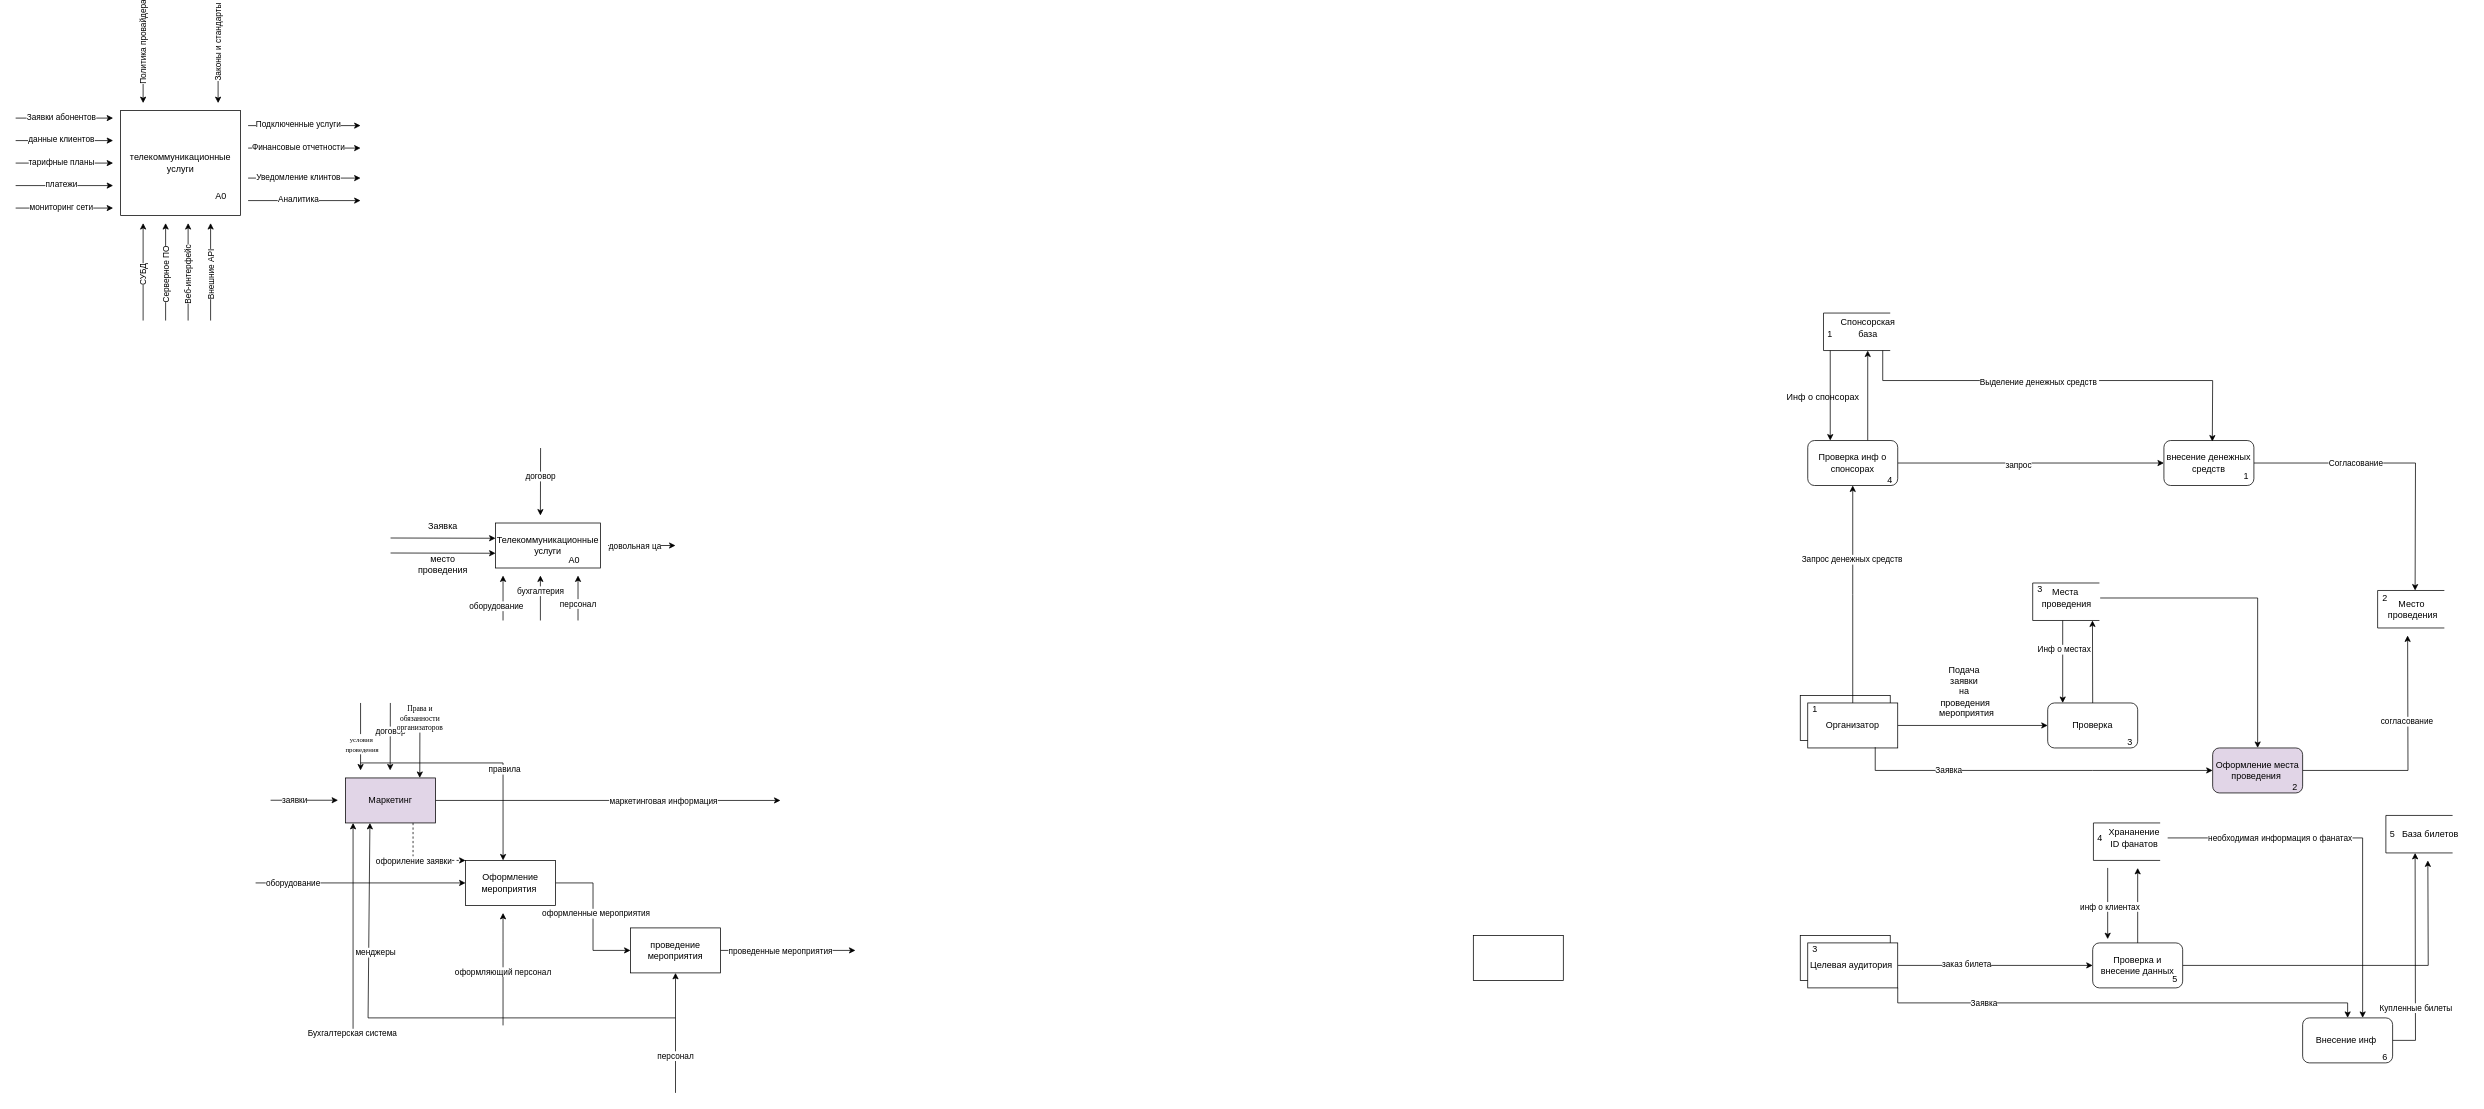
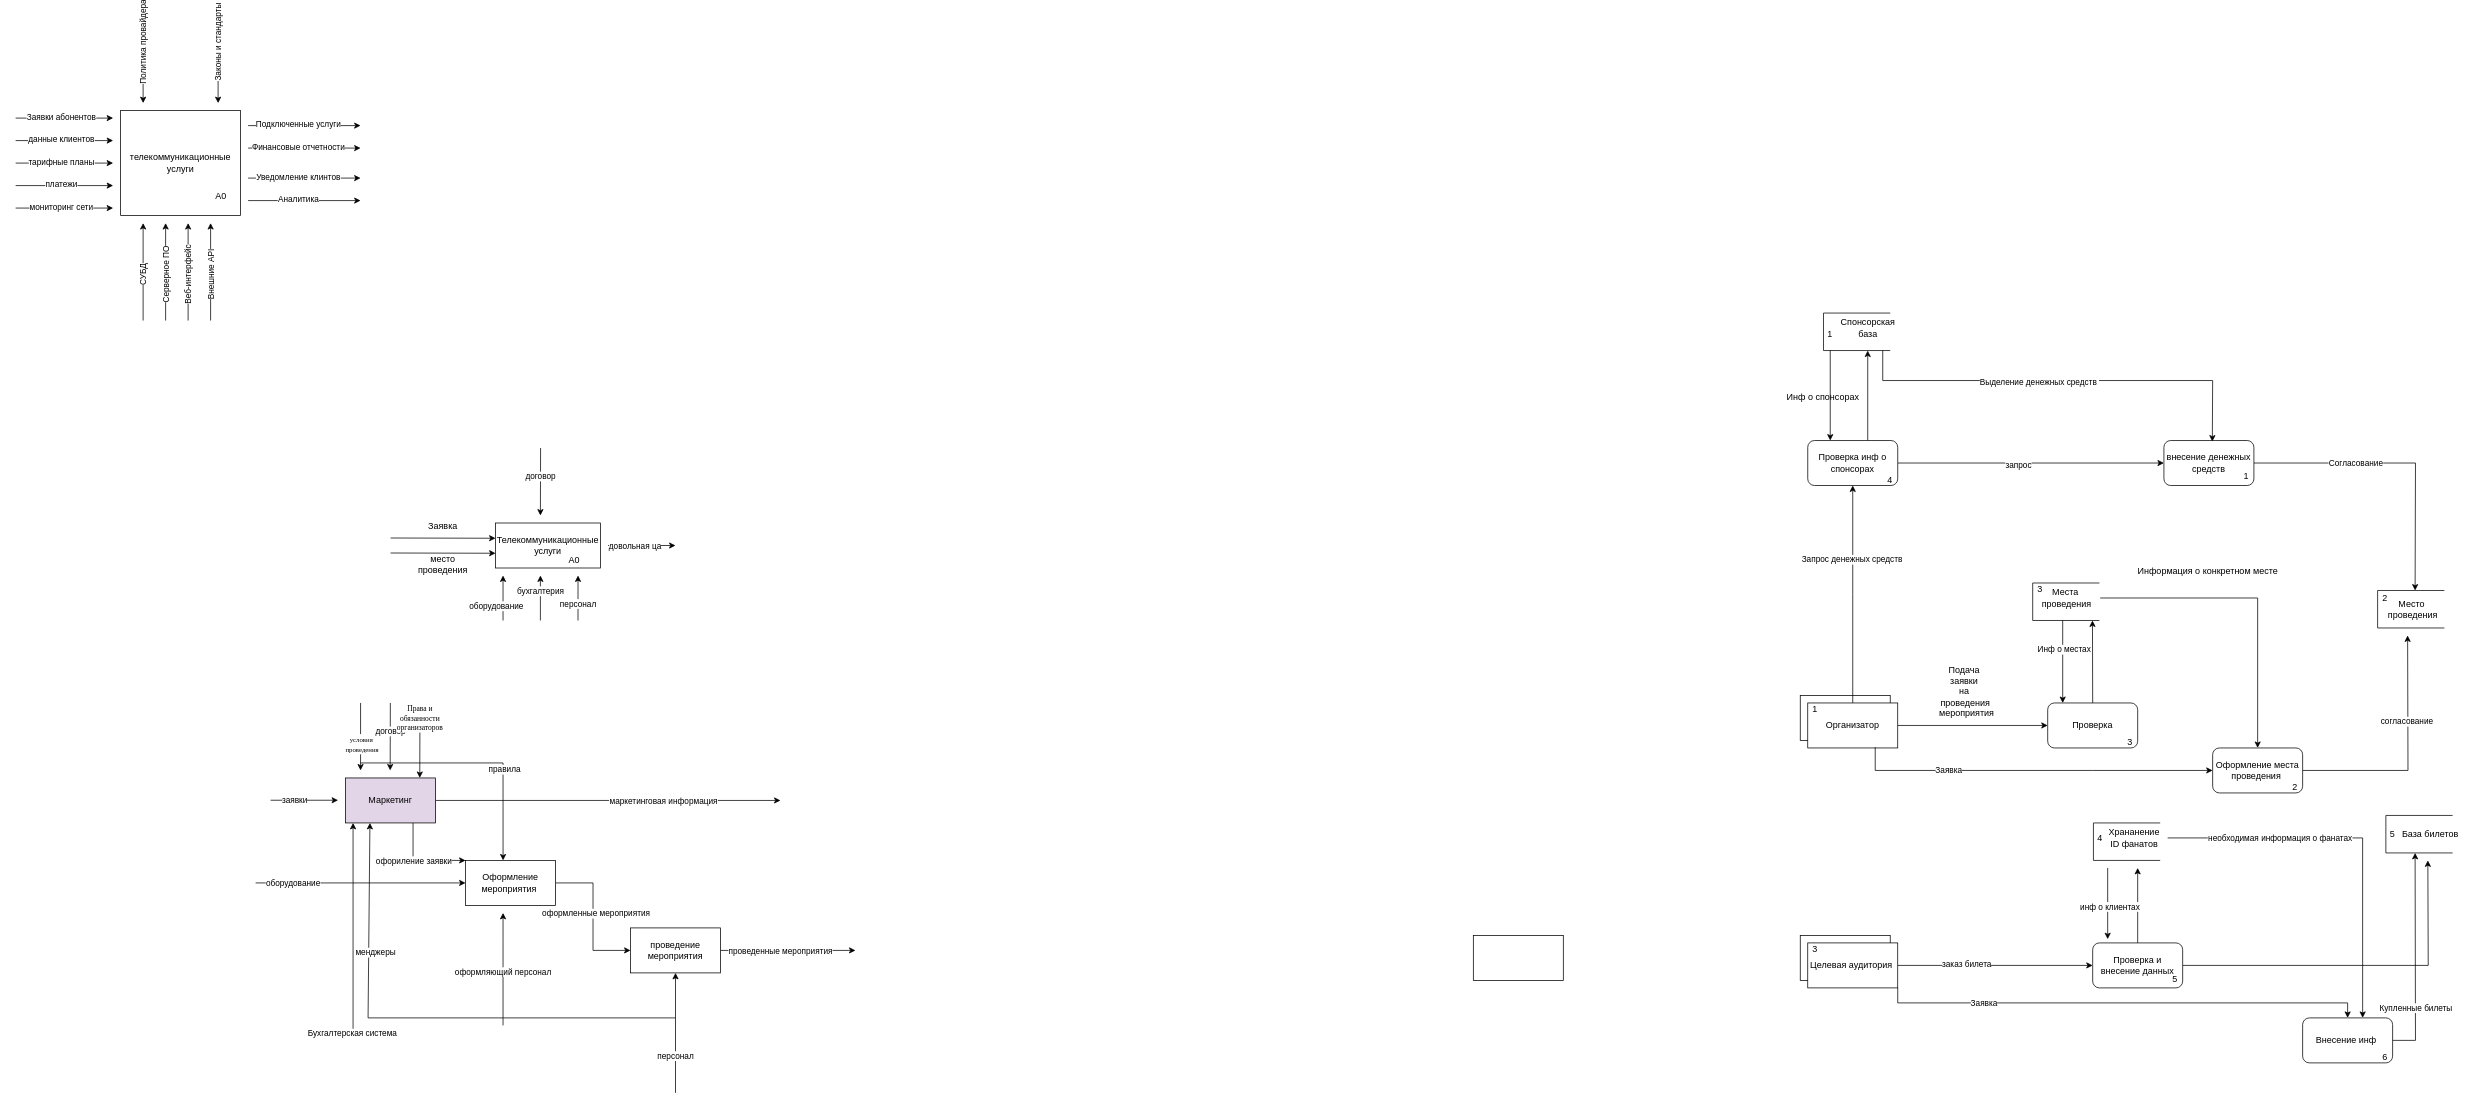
node "Информация о конкретном месте": added
node "Оформление места проведения": fillcolor #e1d5e7 -> #ffffff
edge "Маркетинг" -> "Оформление мероприятия": style dashed -> solid
